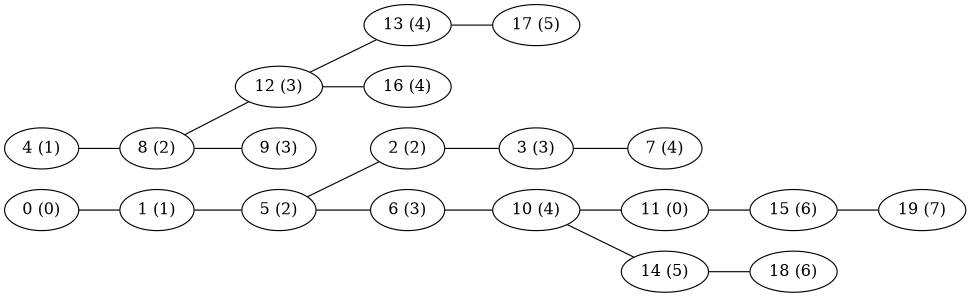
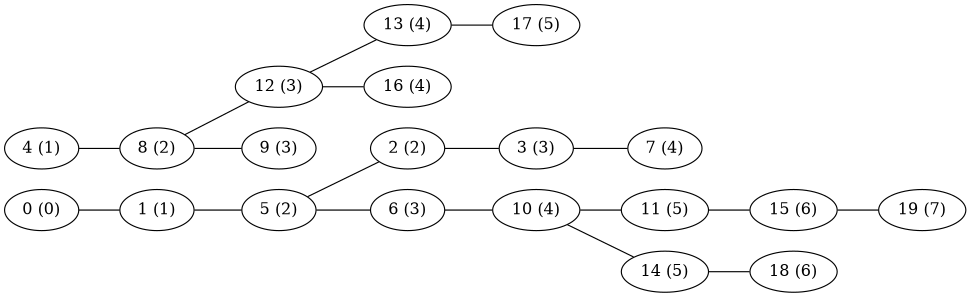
node "11 (0)": label "11 (0)" -> "11 (5)"
